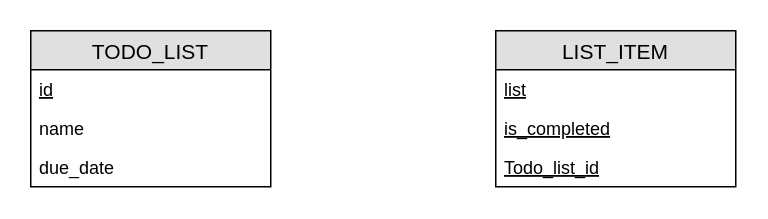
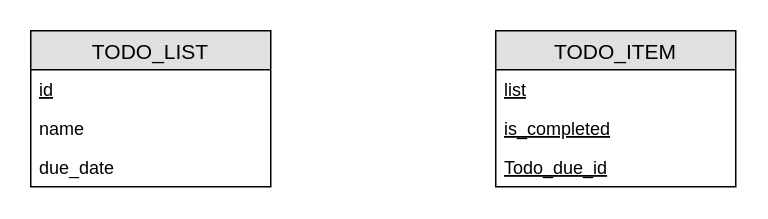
node "LIST_ITEM": label "LIST_ITEM" -> "TODO_ITEM"
node "Todo_list_id": label "Todo_list_id" -> "Todo_due_id"
